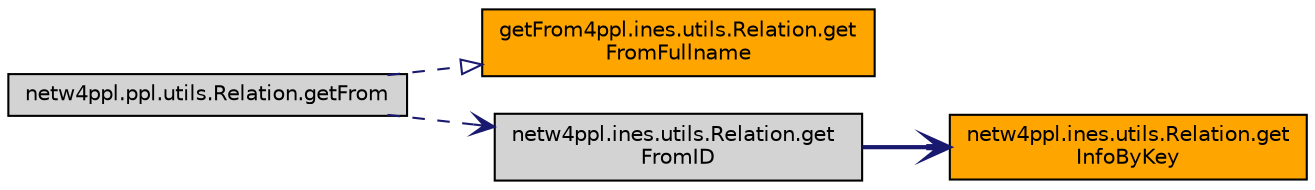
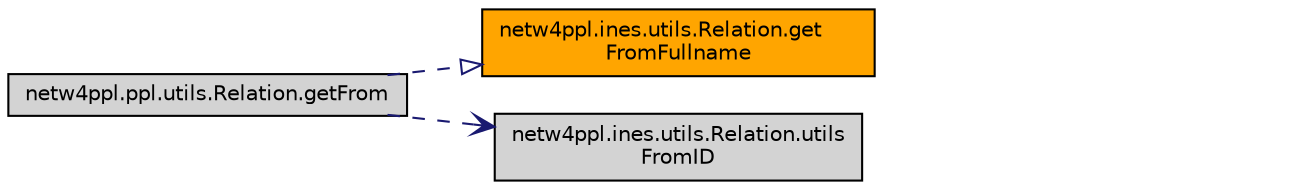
node "getFrom4ppl.ines.utils.Relation.get FromFullname": label "getFrom4ppl.ines.utils.Relation.get FromFullname" -> "netw4ppl.ines.utils.Relation.get FromFullname"
node "netw4ppl.ines.utils.Relation.get FromID": label "netw4ppl.ines.utils.Relation.get FromID" -> "netw4ppl.ines.utils.Relation.utils FromID"
node "netw4ppl.ines.utils.Relation.get InfoByKey": removed
